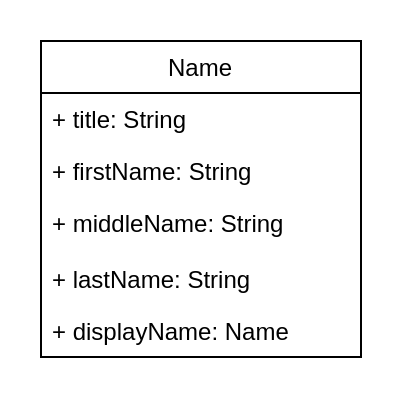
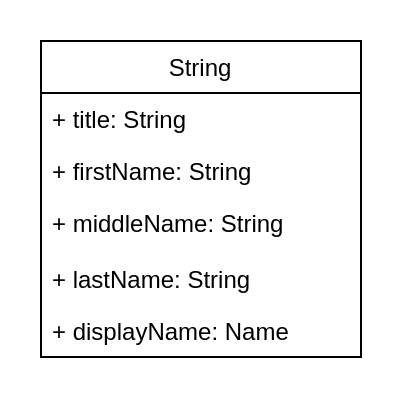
node "Name": label "Name" -> "String"
